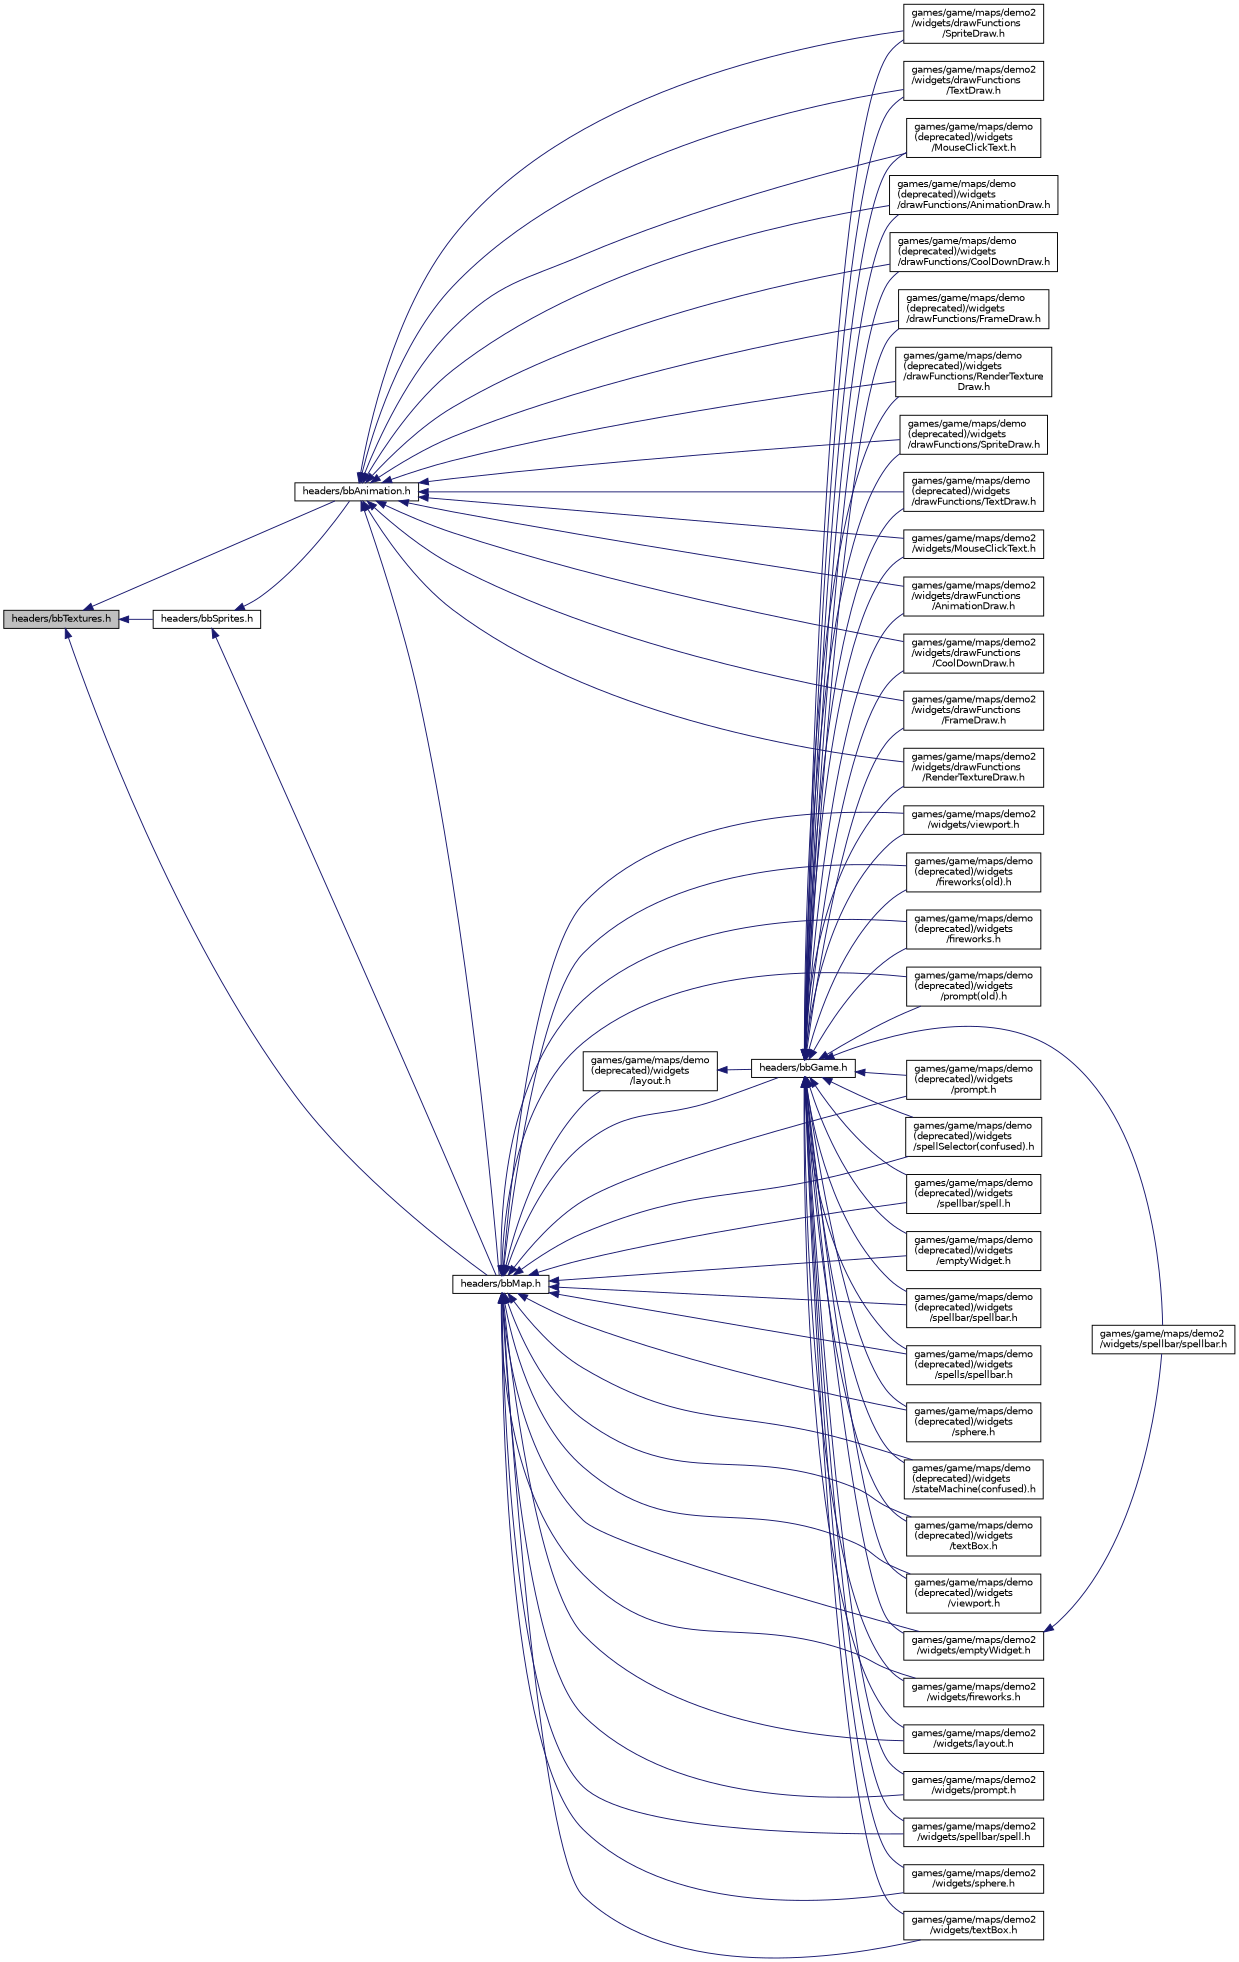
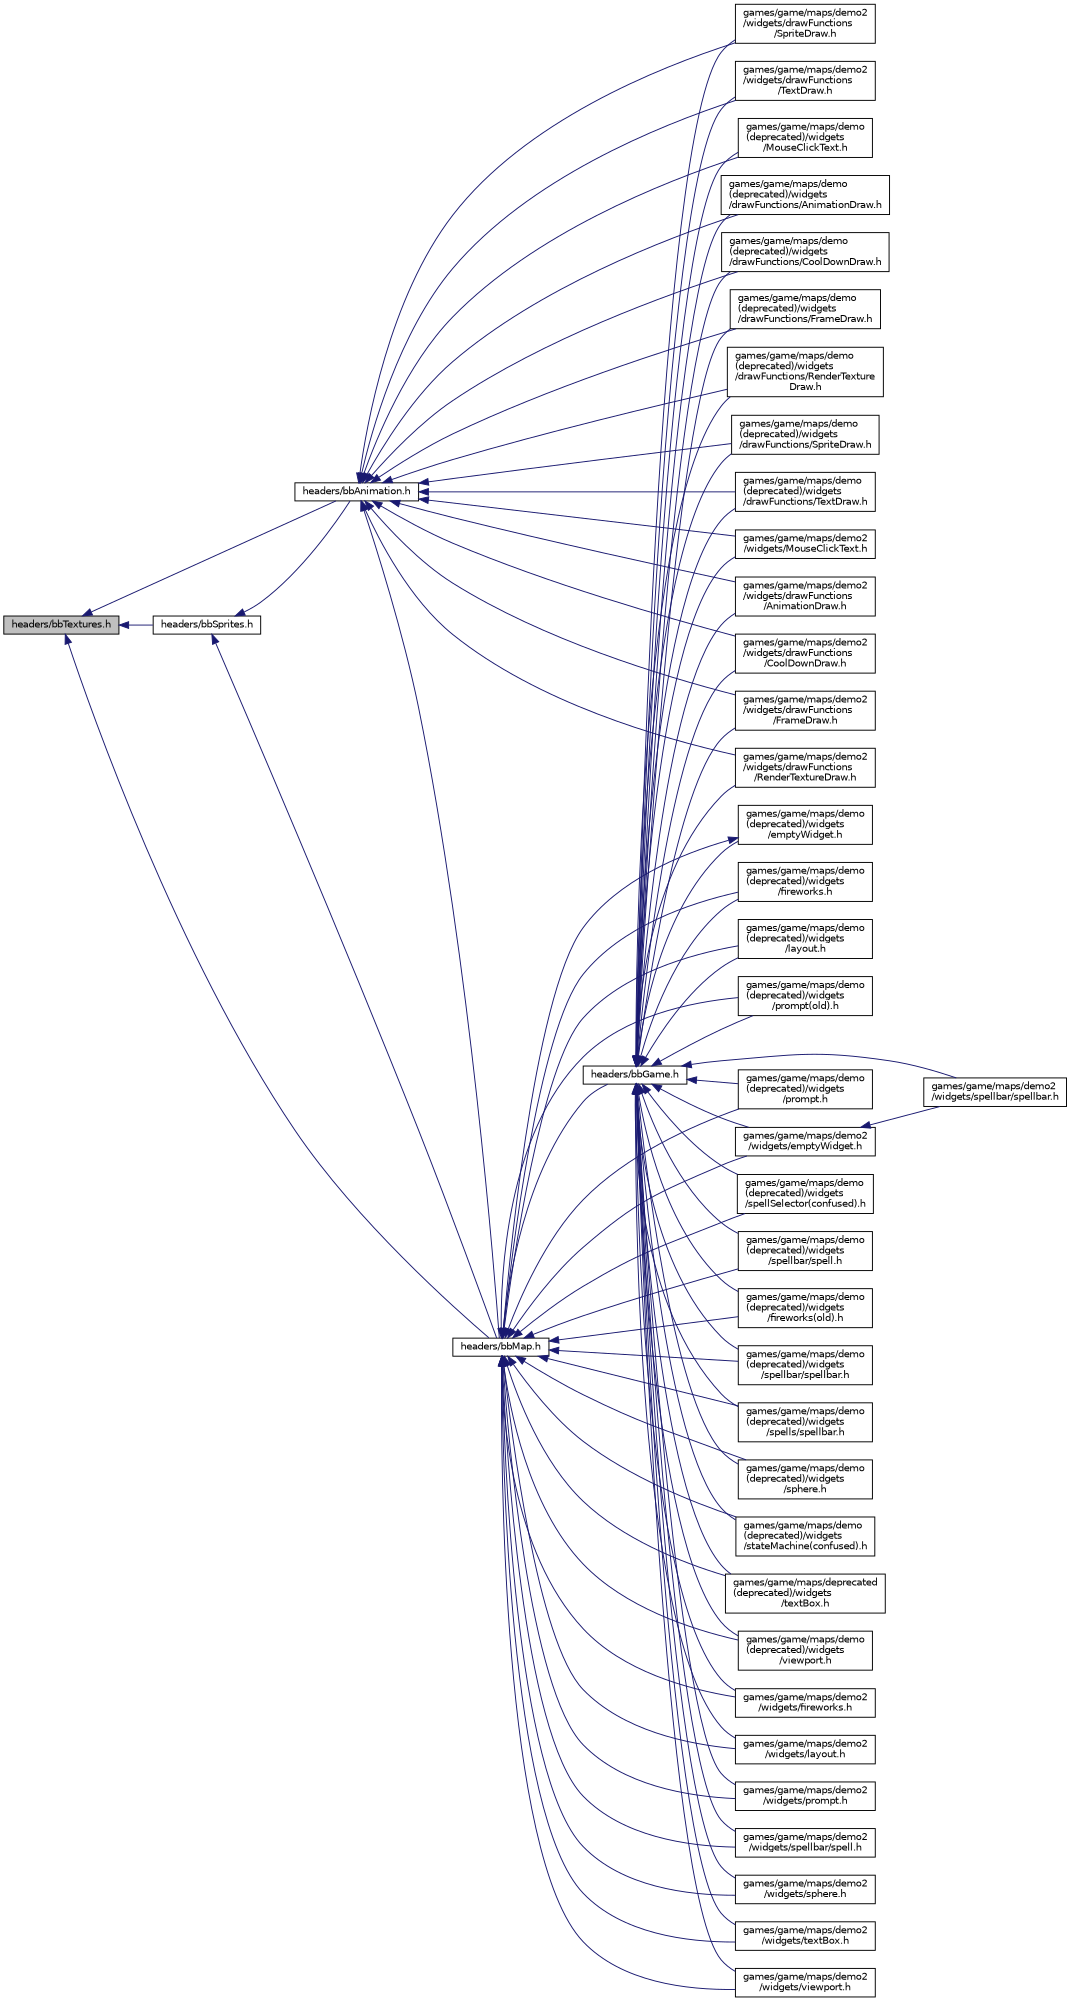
edge "headers/bbGame.h" -> "games/game/maps/demo (deprecated)/widgets /layout.h": reversed
edge "games/game/maps/demo (deprecated)/widgets /emptyWidget.h" -> "headers/bbMap.h": reversed
node "games/game/maps/demo (deprecated)/widgets /textBox.h": label "games/game/maps/demo (deprecated)/widgets /textBox.h" -> "games/game/maps/deprecated (deprecated)/widgets /textBox.h"
